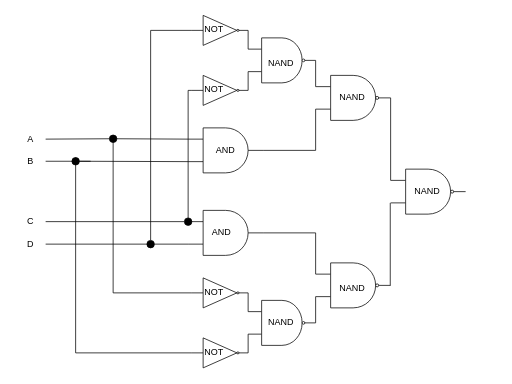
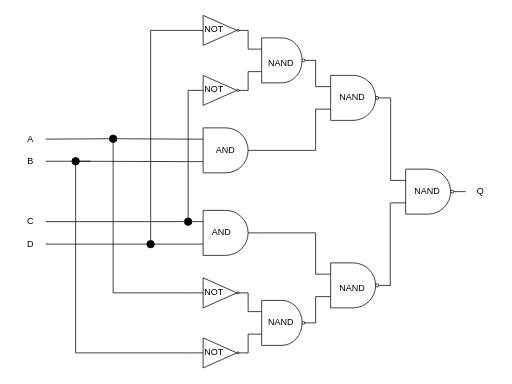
node "Q": added
